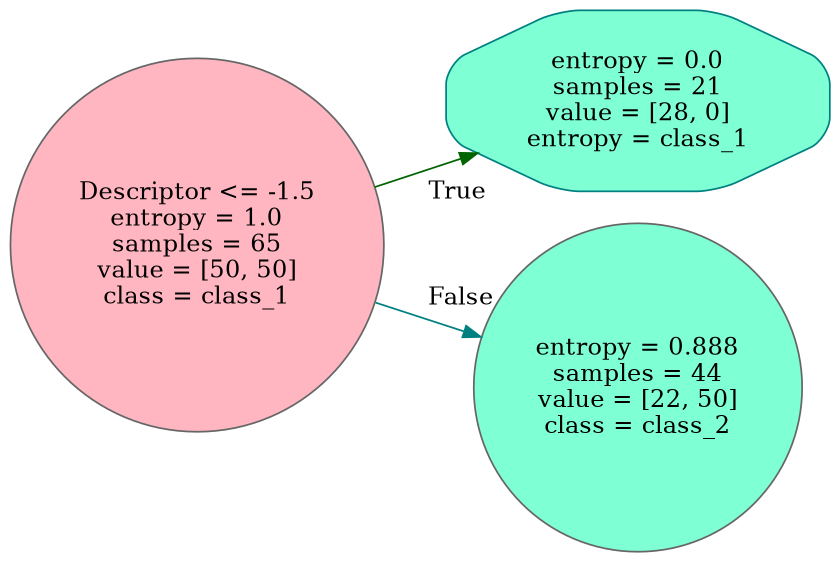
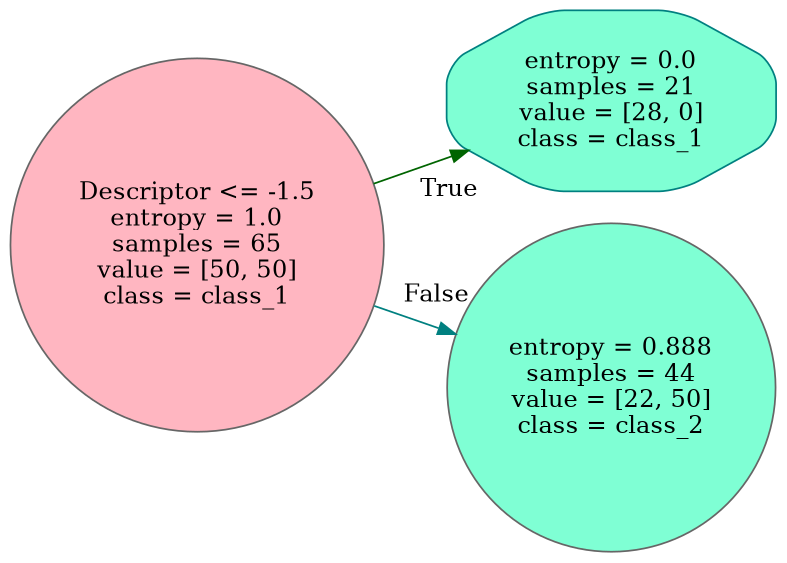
node "entropy = 0.0 samples = 21 value = [28, 0] entropy = class_1": label "entropy = 0.0 samples = 21 value = [28, 0] entropy = class_1" -> "entropy = 0.0 samples = 21 value = [28, 0] class = class_1"
